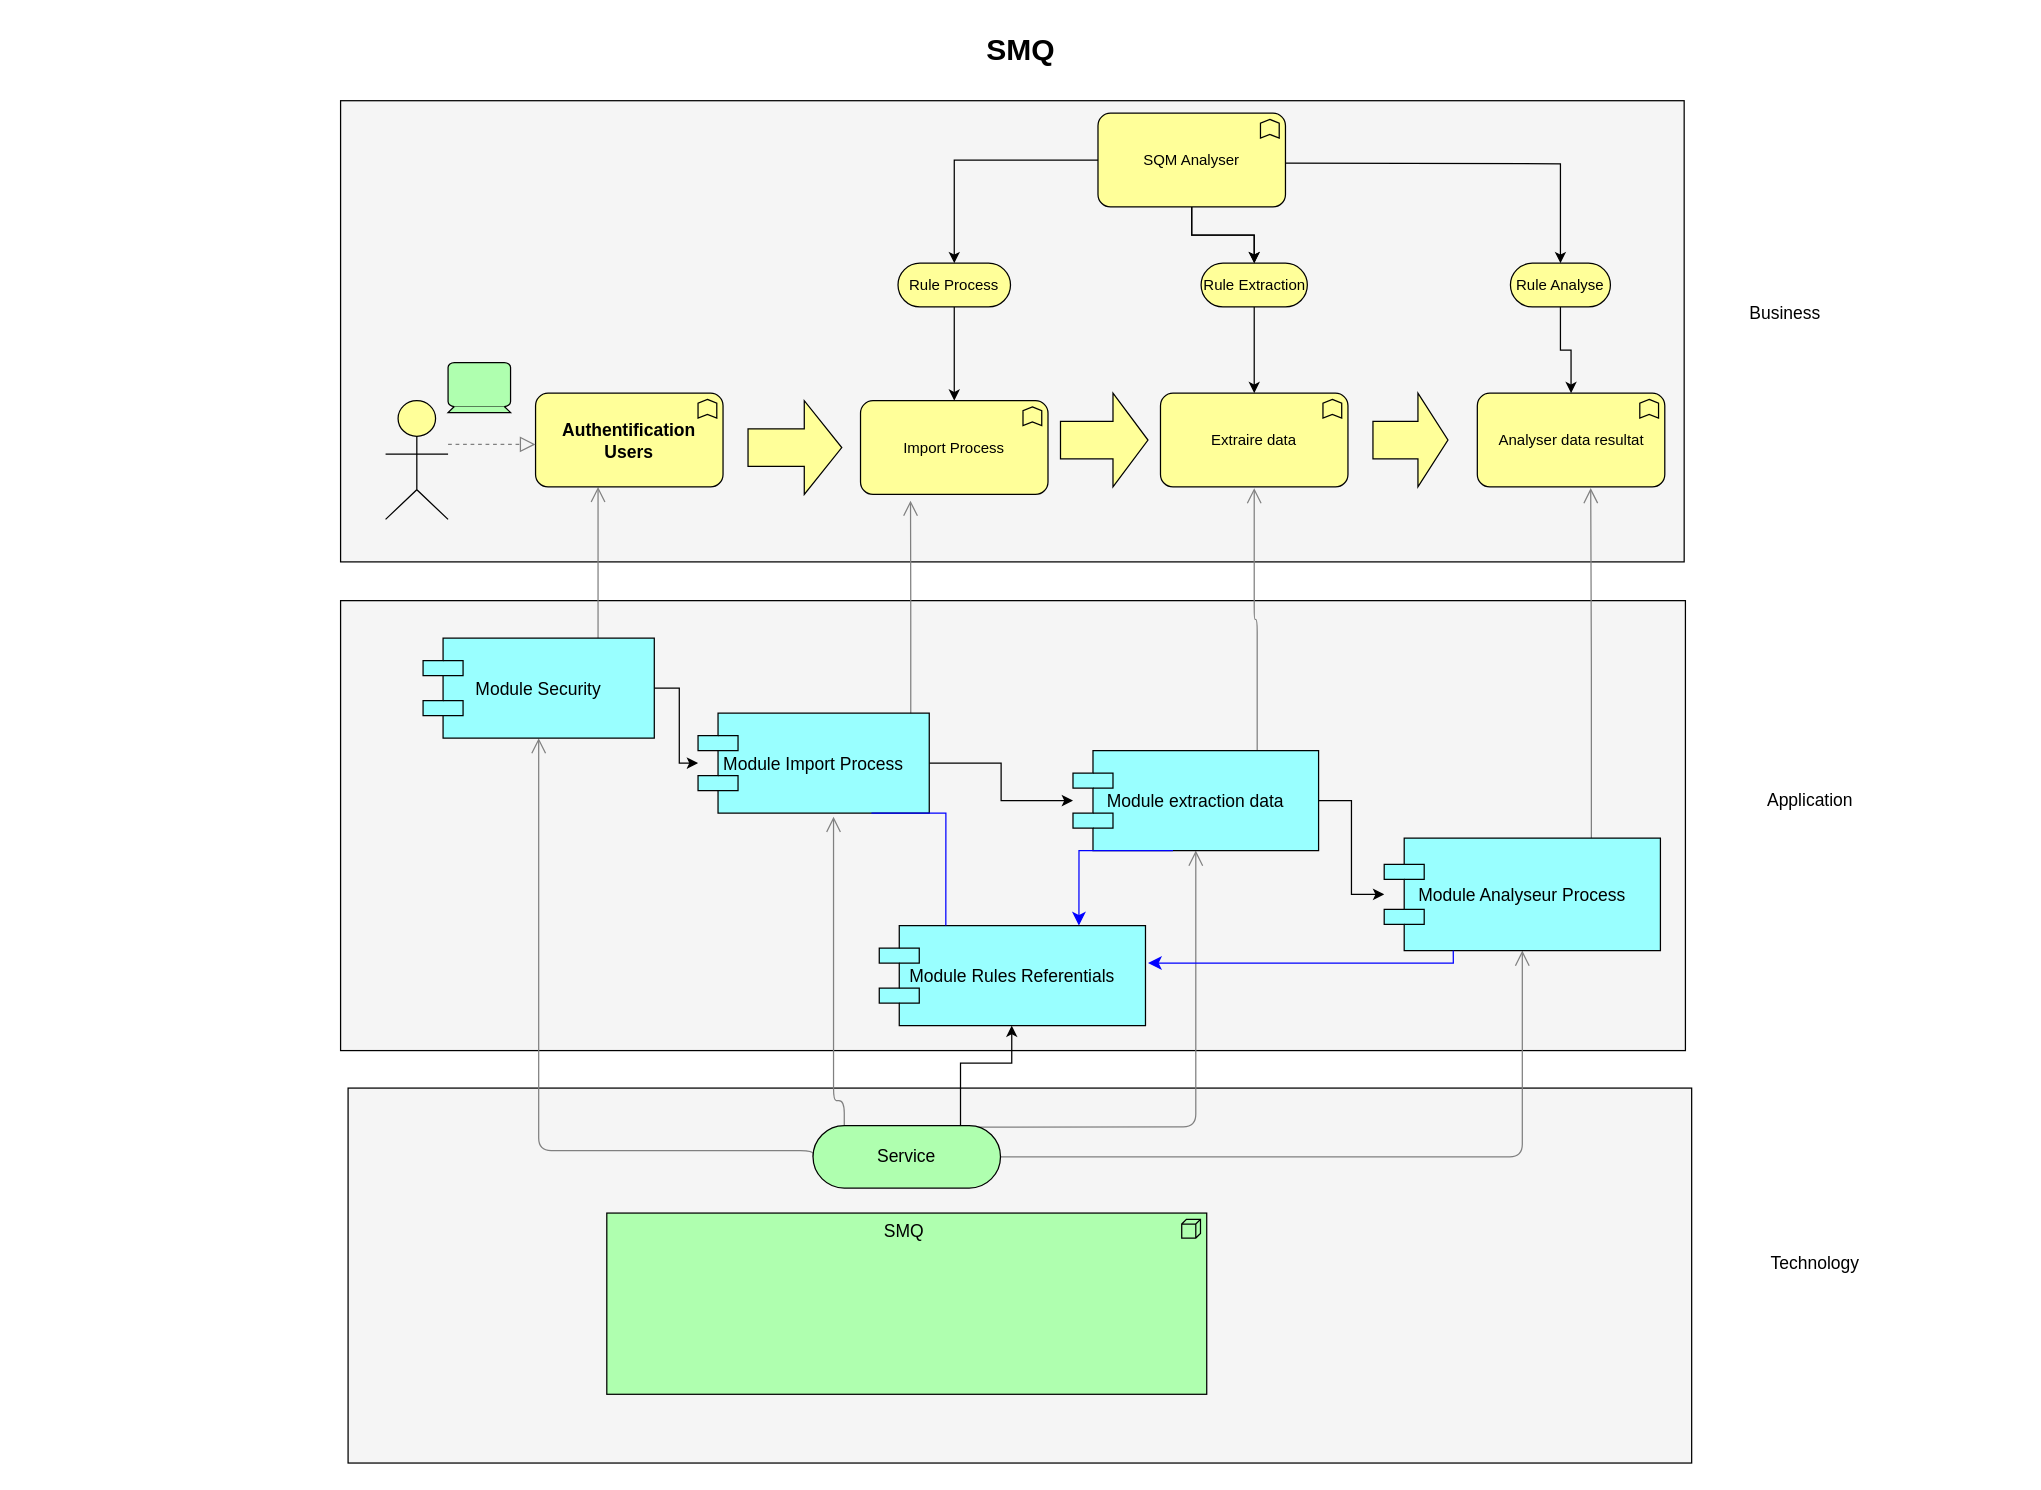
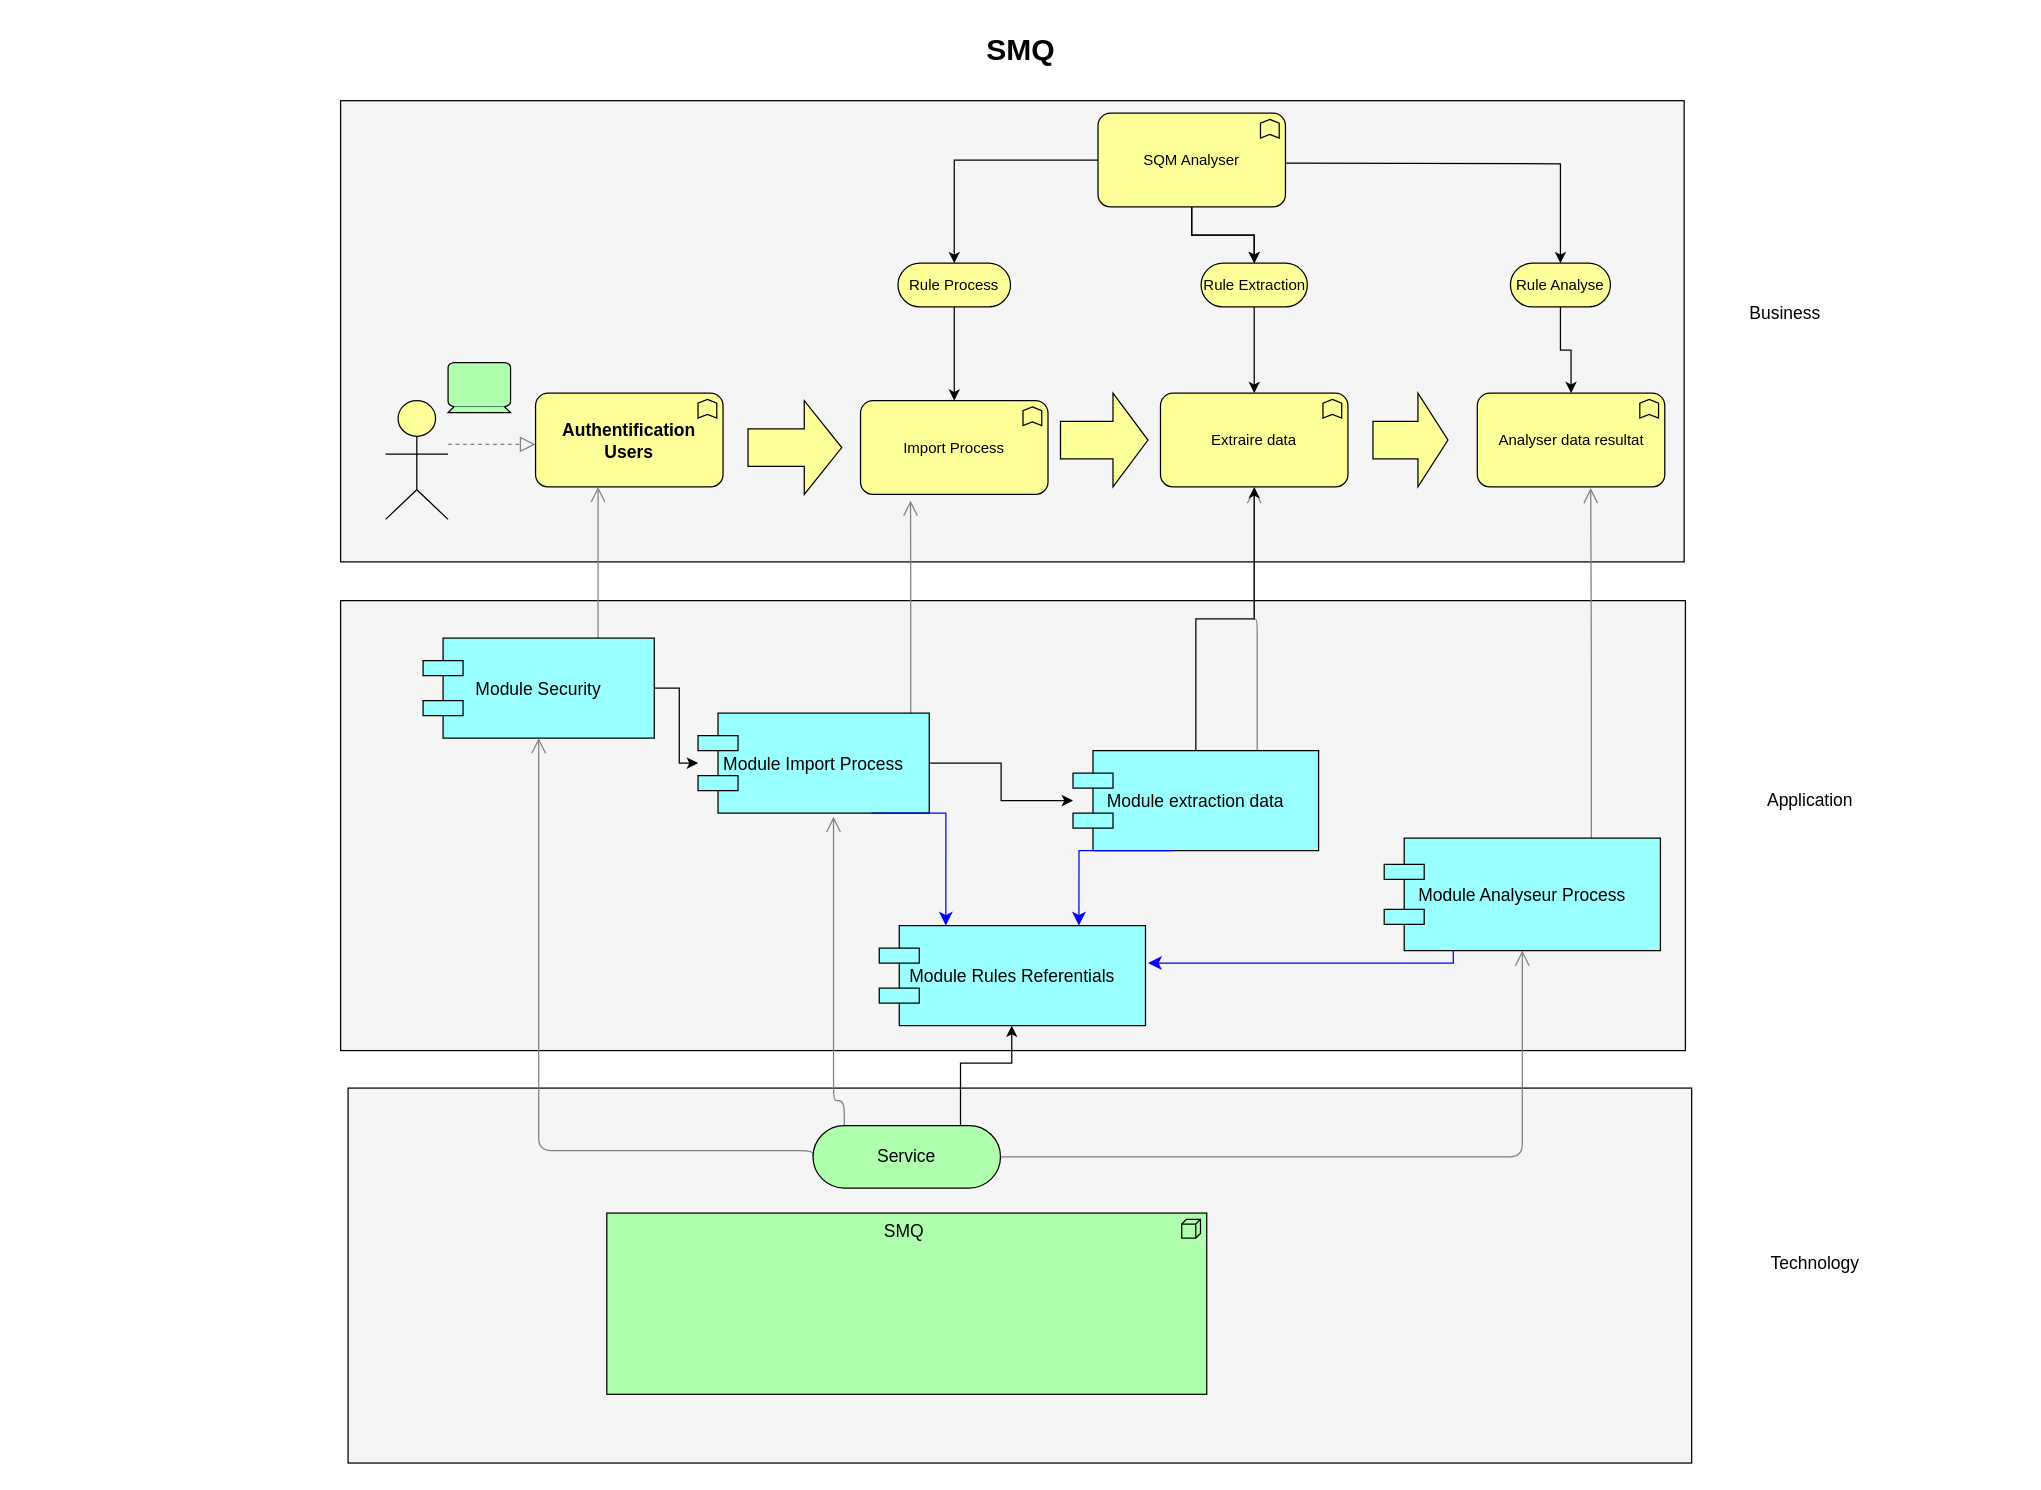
edge "Module extraction data" -> "Module Analyseur Process": now "Module extraction data" -> "Extraire data"
edge "Module Import Process" -- "Module Rules Referentials": arrowhead none -> classic
edge "Service" -> "Module extraction data": removed
